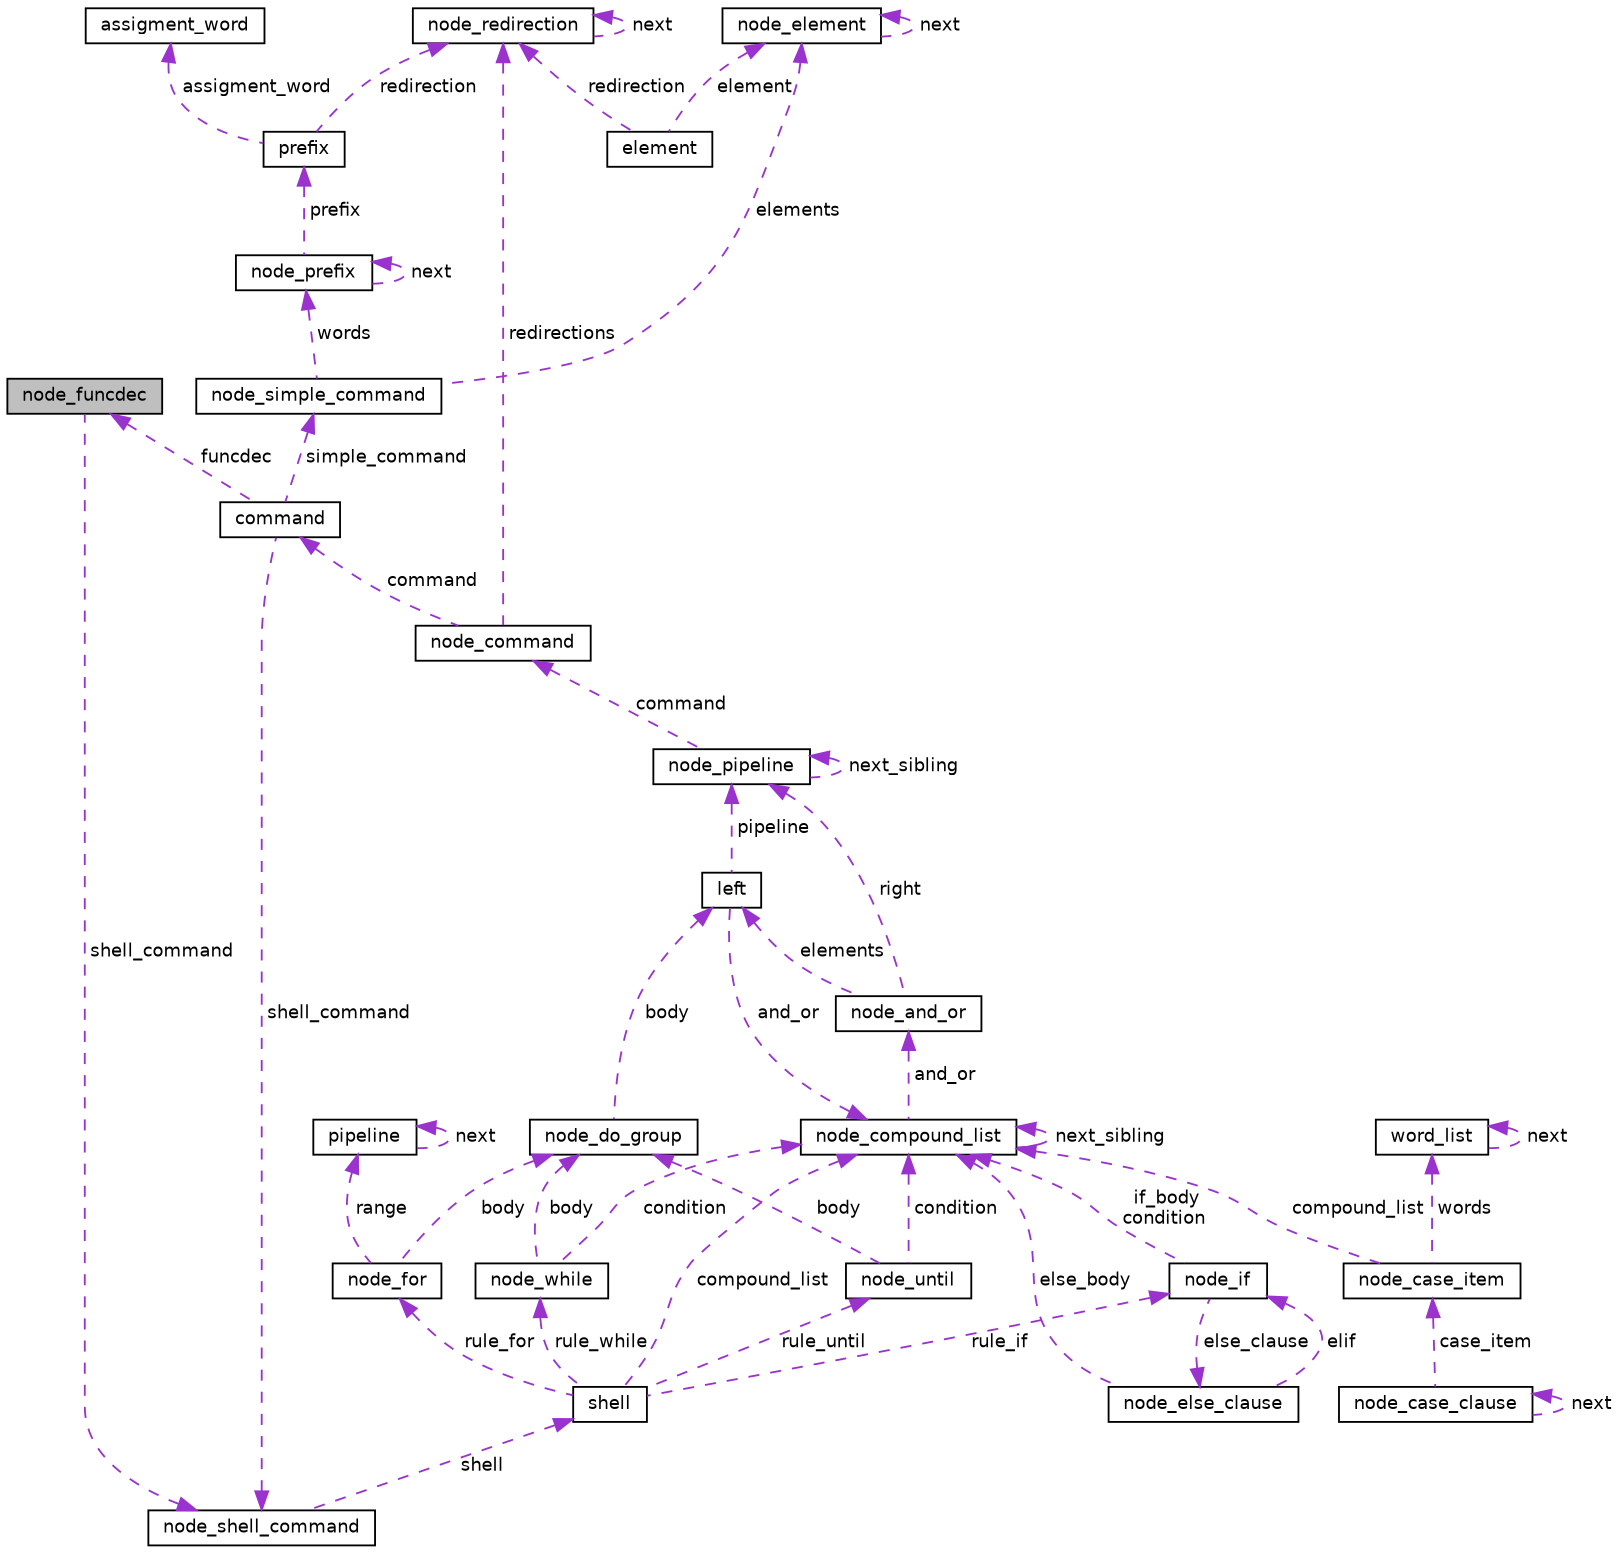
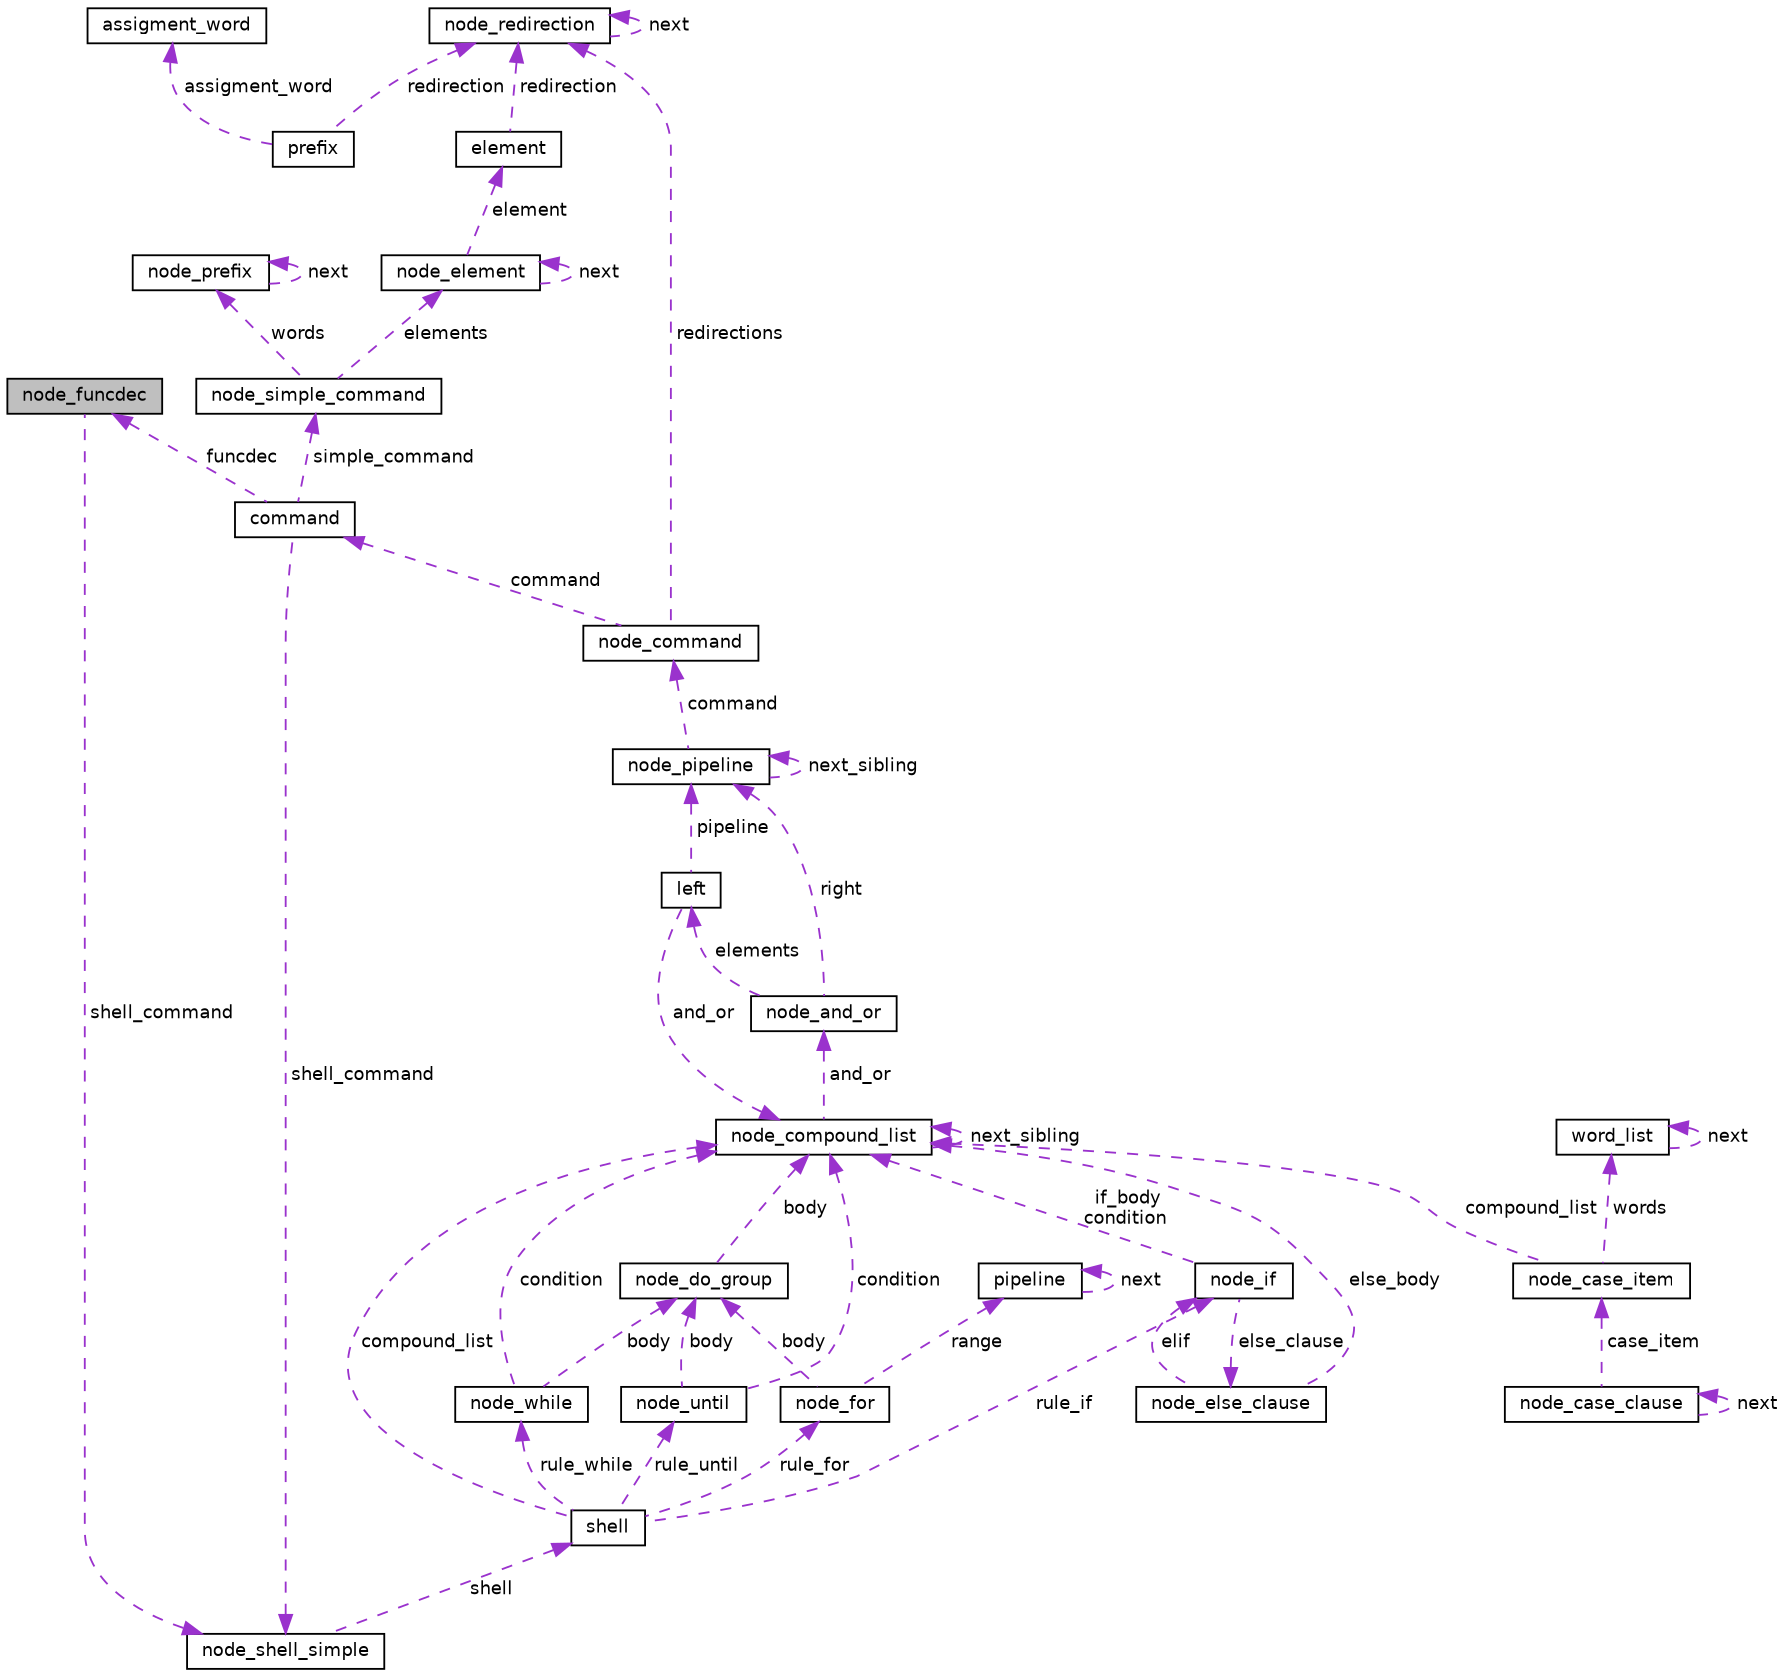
edge "element" -> "node_element": reversed
edge "node_prefix" -> "prefix": removed, label "prefix"
edge "node_do_group" -> "left": now "node_do_group" -> "node_compound_list"
node "node_shell_command": label "node_shell_command" -> "node_shell_simple"
